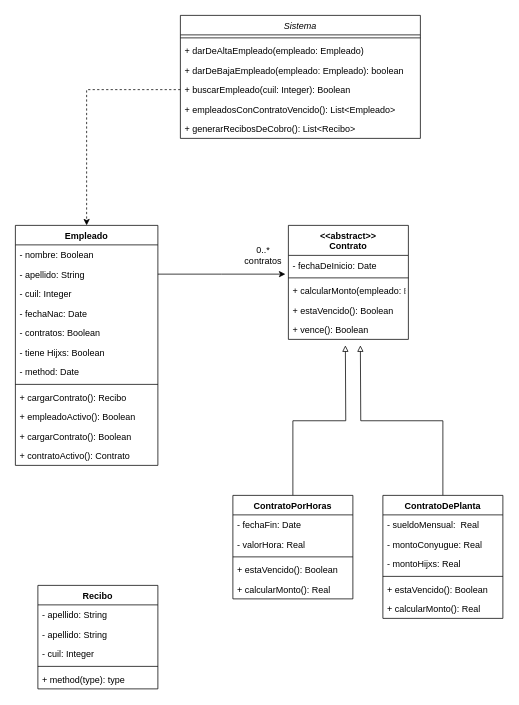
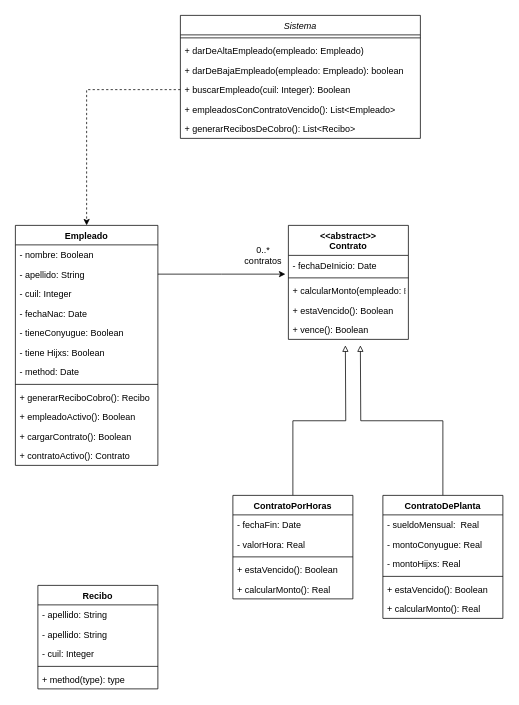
node "- contratos: Boolean": label "- contratos: Boolean" -> "- tieneConyugue: Boolean"
node "+ cargarContrato(): Recibo": label "+ cargarContrato(): Recibo" -> "+ generarReciboCobro(): Recibo"
